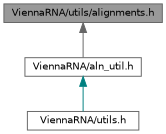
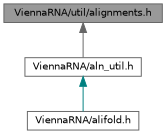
node "ViennaRNA/utils/alignments.h": label "ViennaRNA/utils/alignments.h" -> "ViennaRNA/util/alignments.h"
node "ViennaRNA/utils.h": label "ViennaRNA/utils.h" -> "ViennaRNA/alifold.h"
